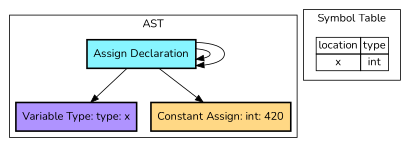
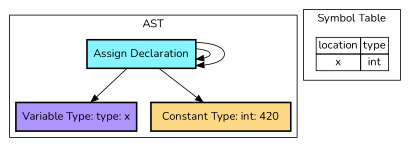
node "Constant Assign: int: 420": label "Constant Assign: int: 420" -> "Constant Type: int: 420"
